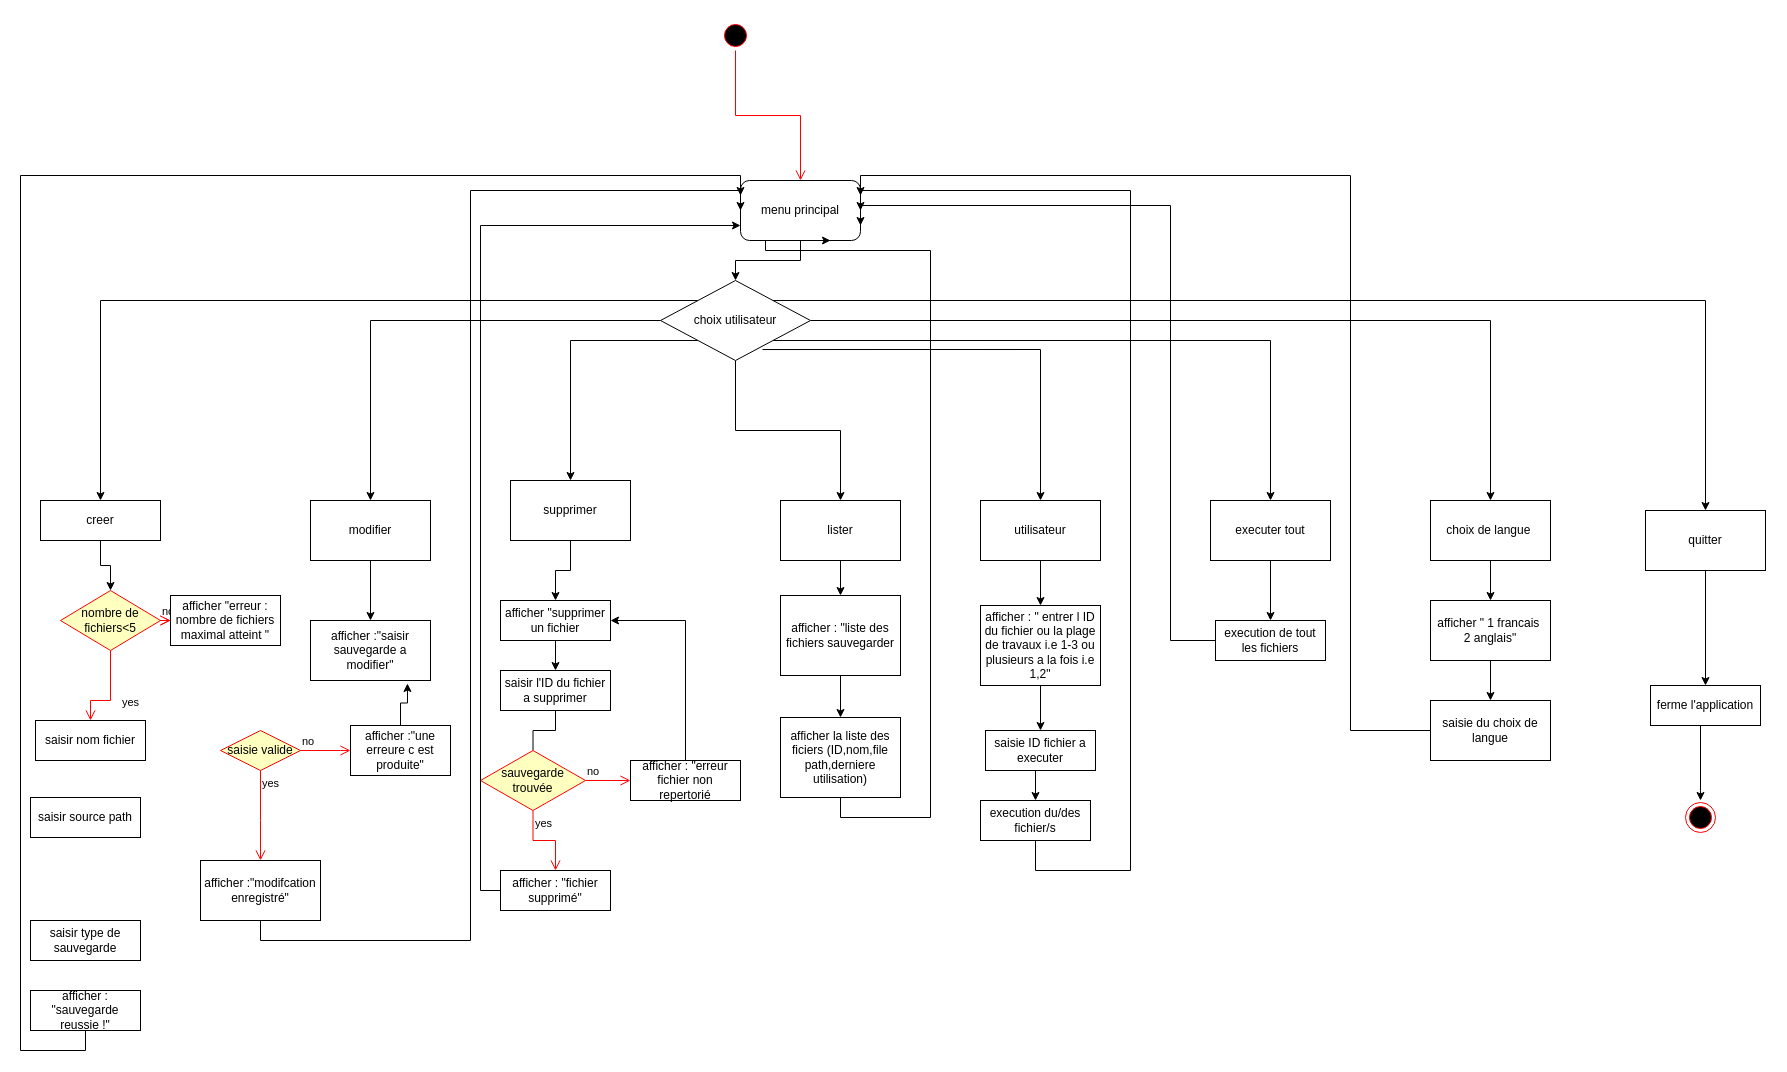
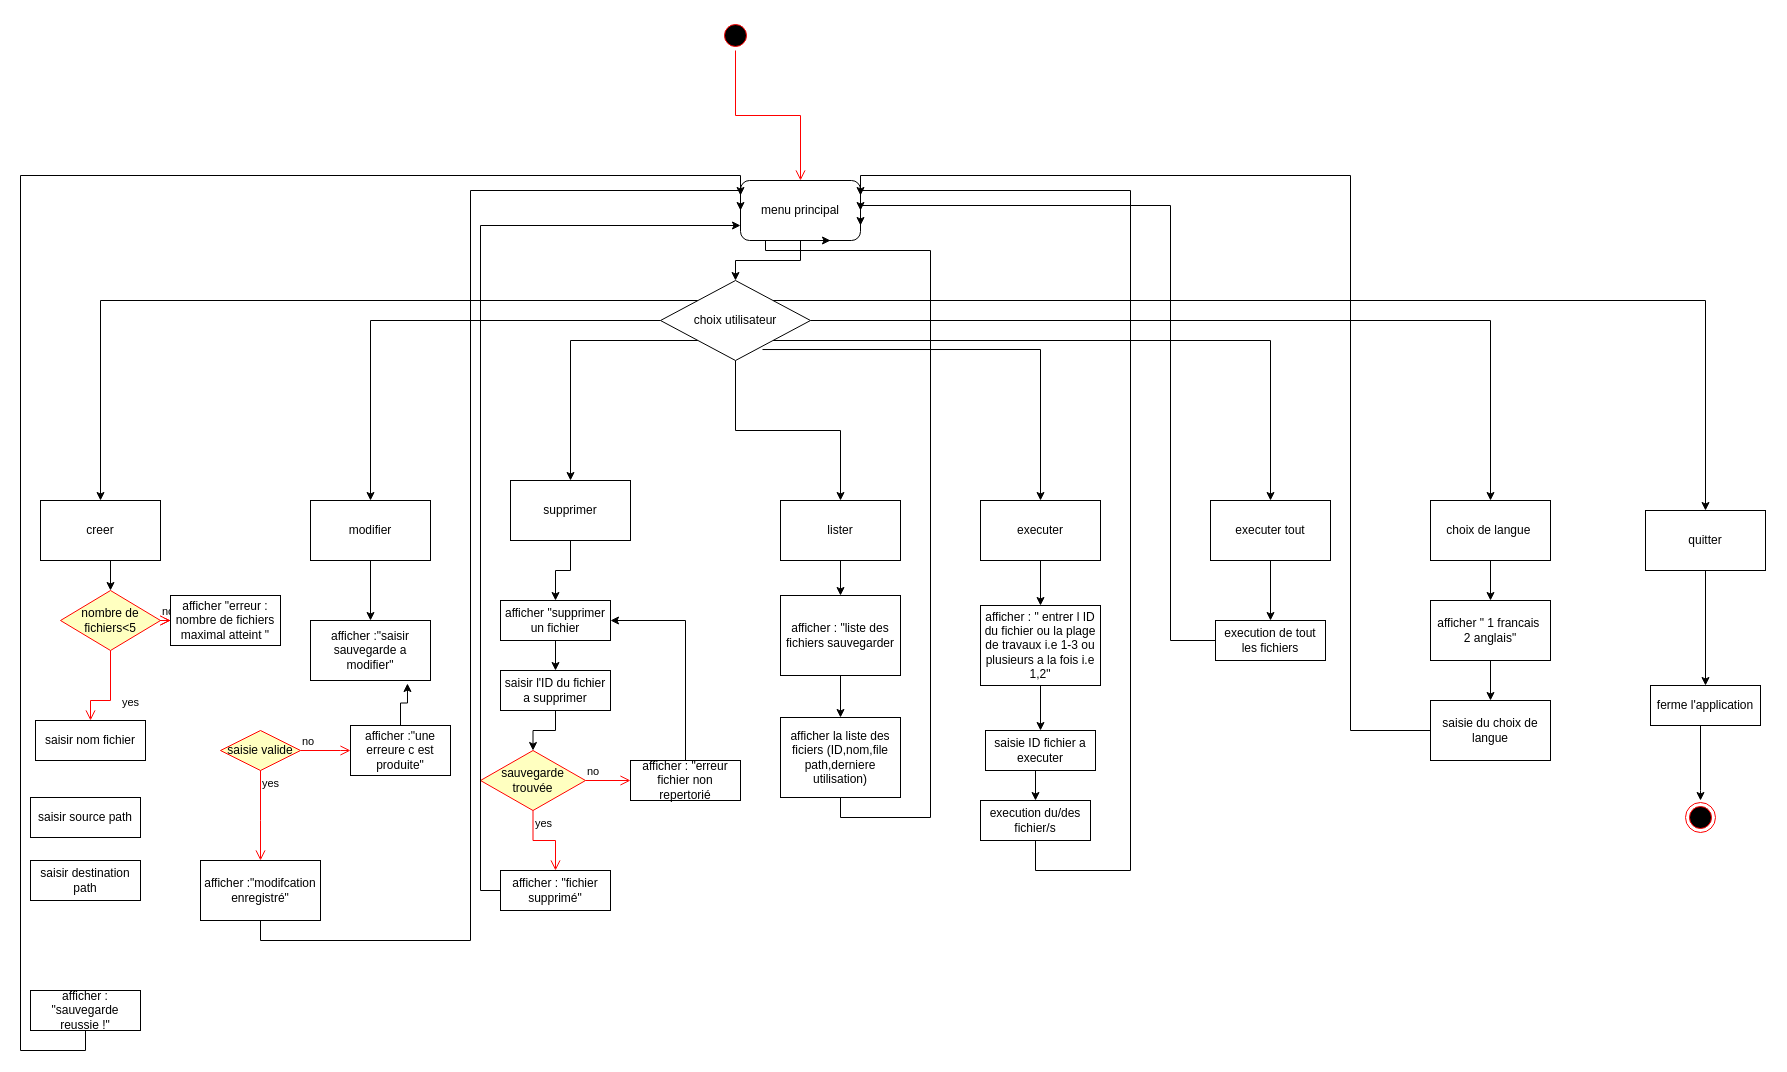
node "creer": size 120x40 -> 120x60
node "utilisateur": label "utilisateur" -> "executer"
edge "saisir l'ID du fichier a supprimer" -- "sauvegarde trouvée": arrowhead none -> classic
node "saisir destination path": added
node "saisir type de sauvegarde": removed
